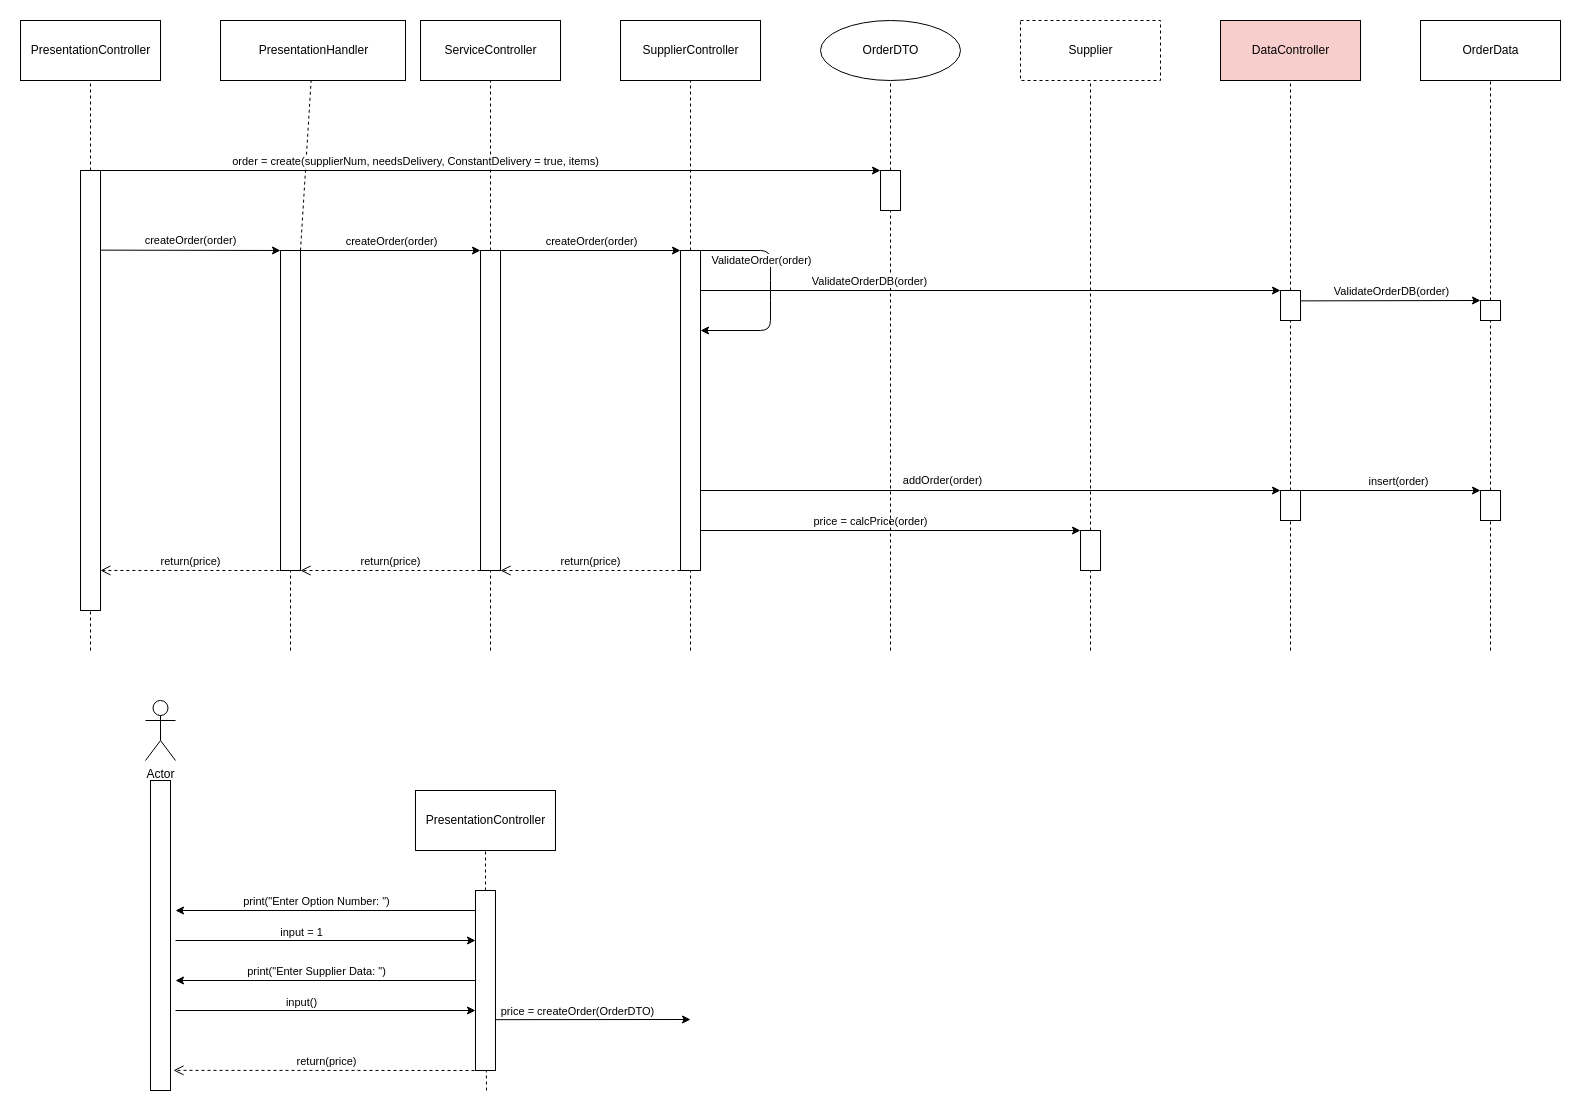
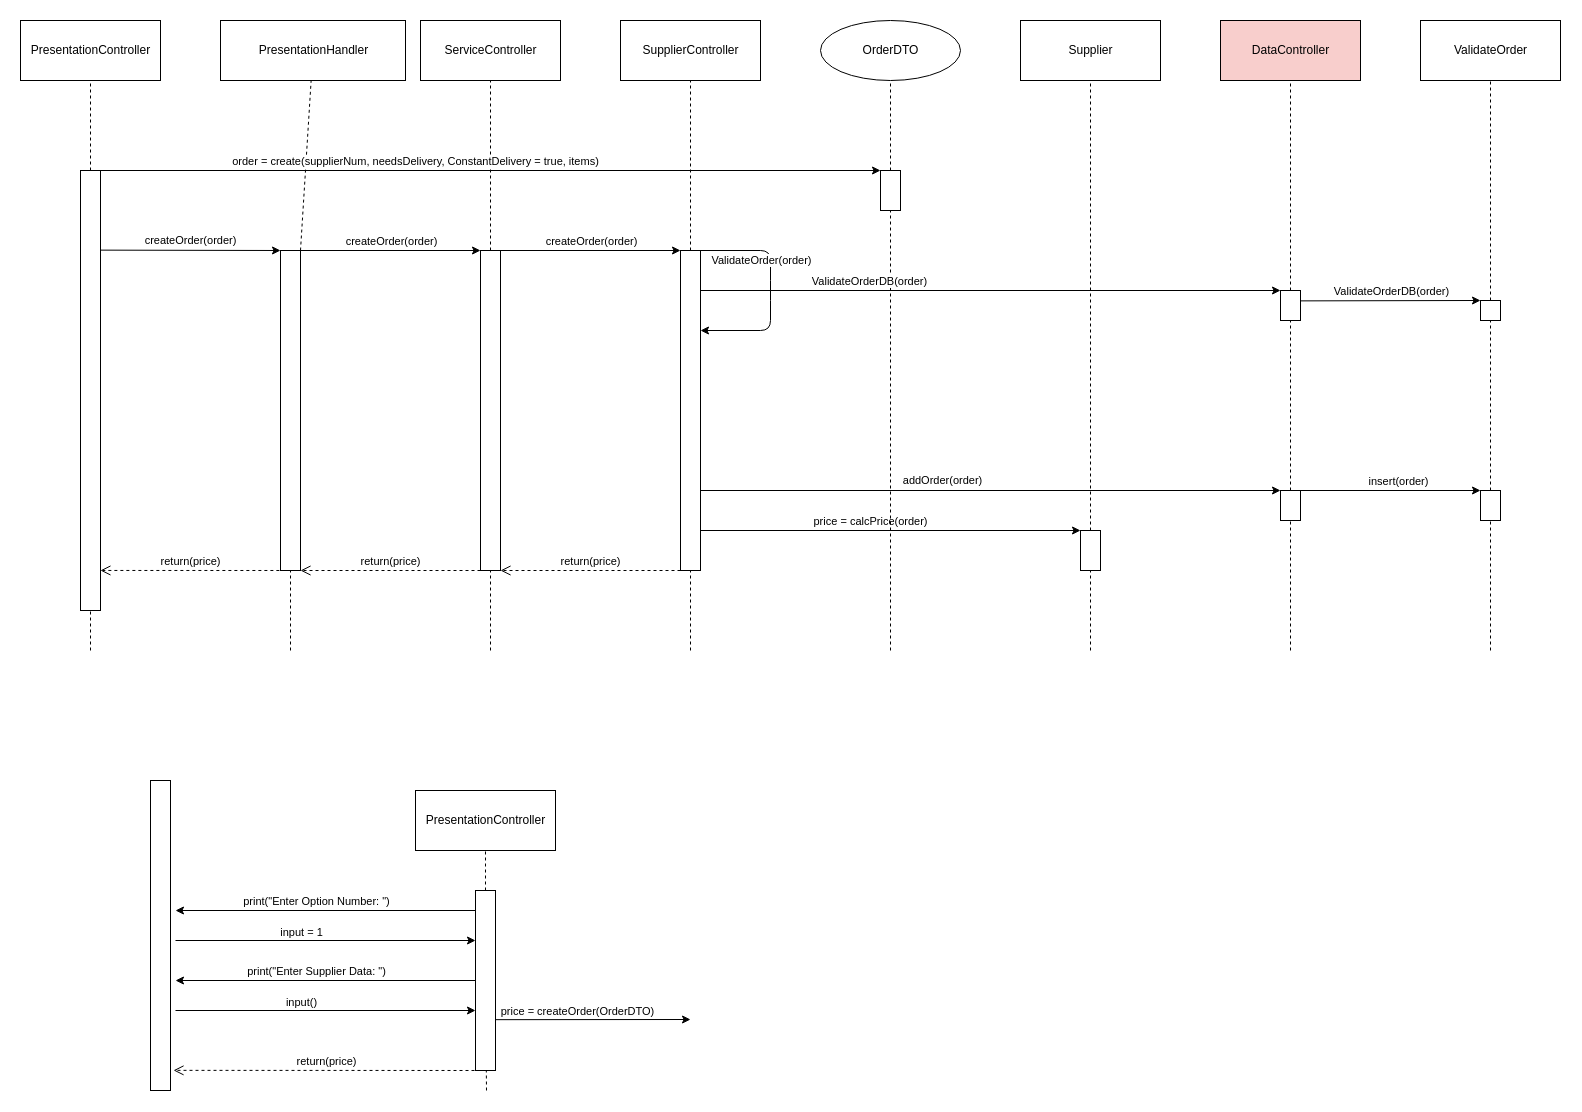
node "Supplier": style dashed -> solid
node "OrderData": label "OrderData" -> "ValidateOrder"
node "Actor": removed
